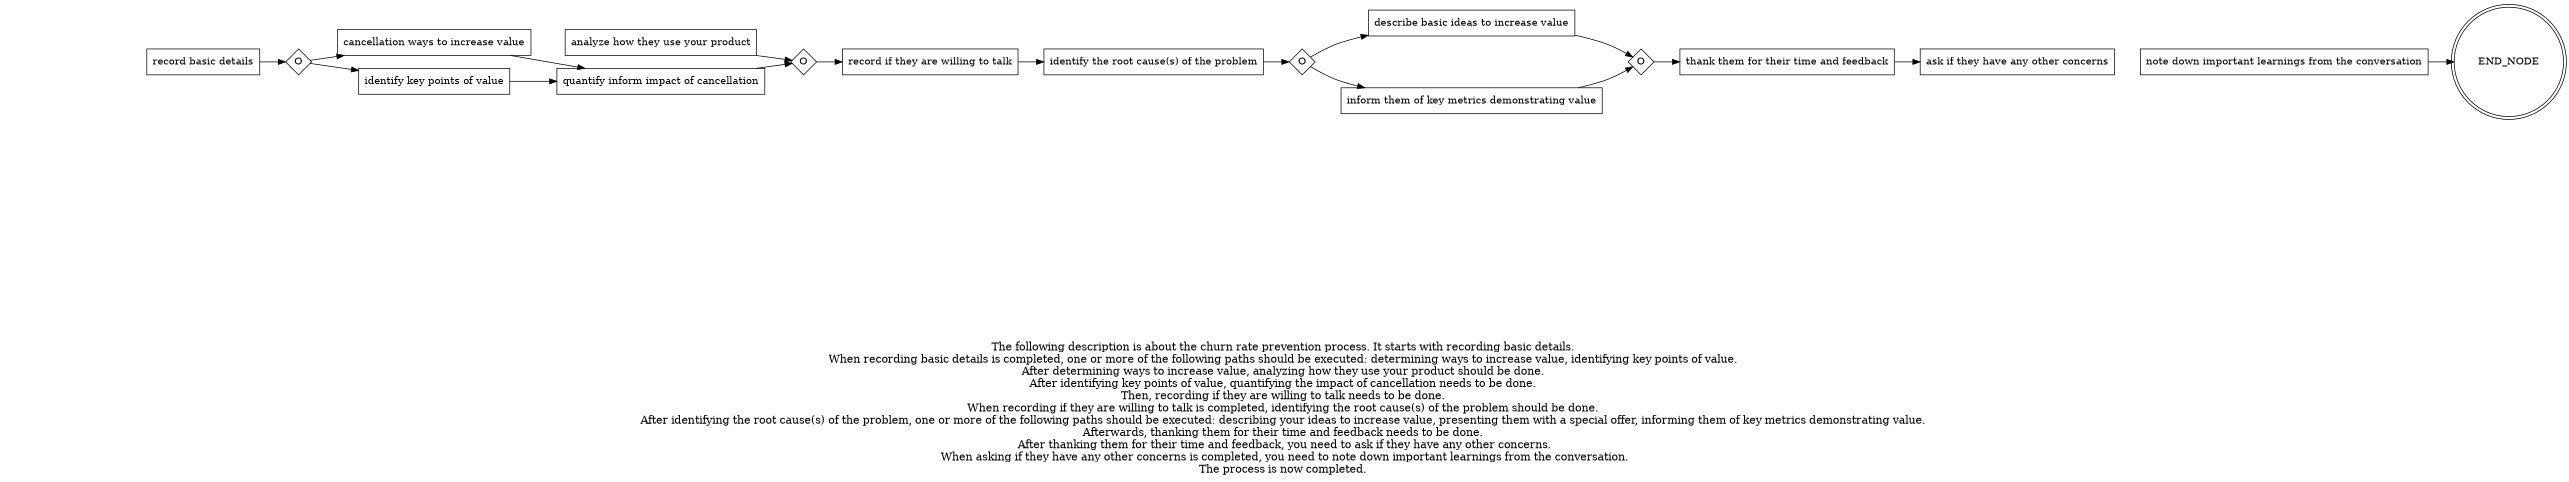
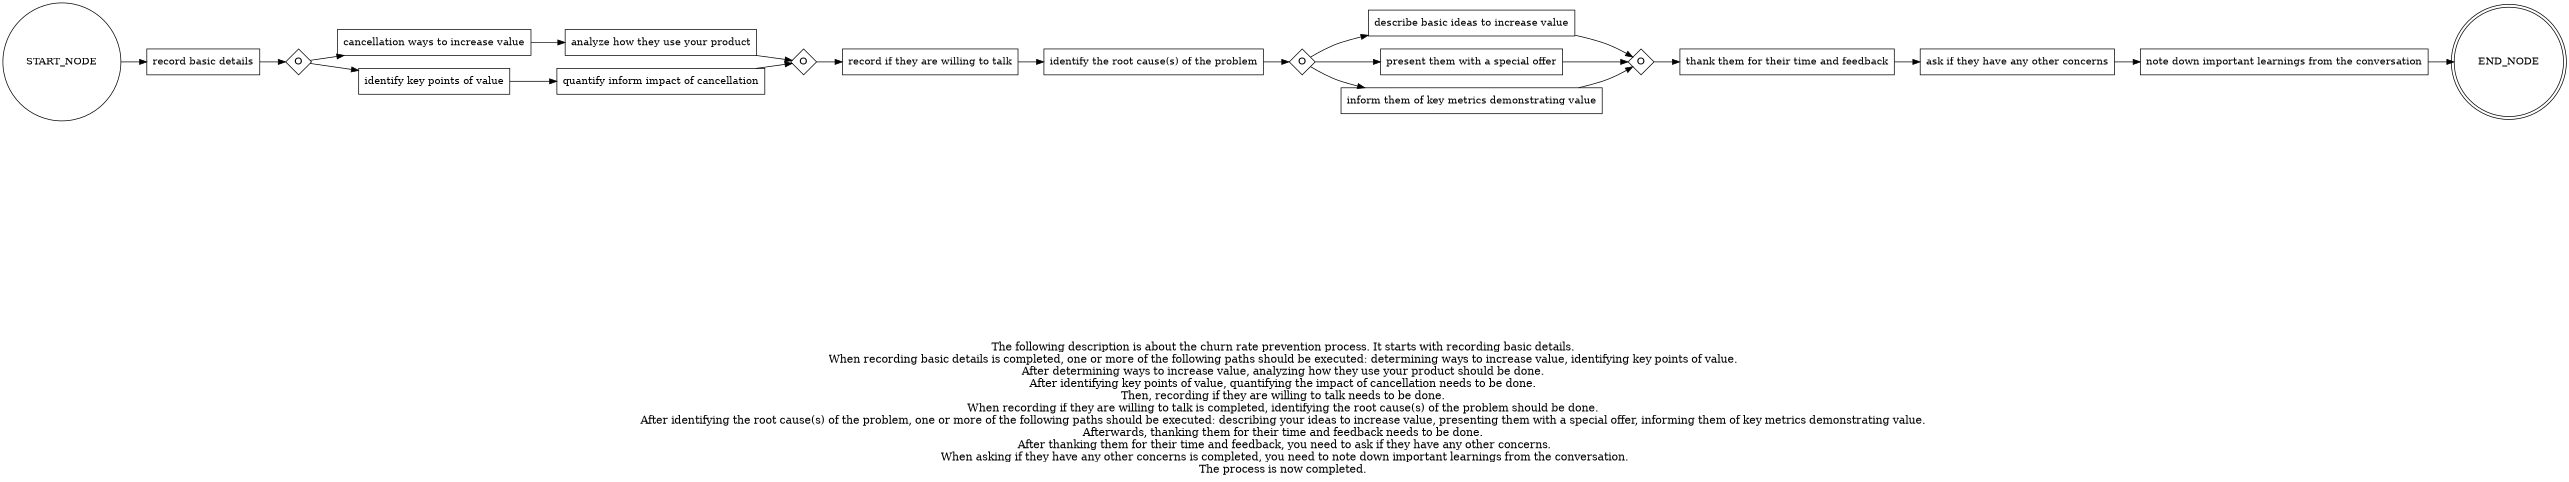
edge "cancellation ways to increase value" -> "quantify inform impact of cancellation": now "cancellation ways to increase value" -> "analyze how they use your product"
node "START_NODE": added
node "present them with a special offer": added
edge "ask if they have any other concerns" -> "note down important learnings from the conversation": added
